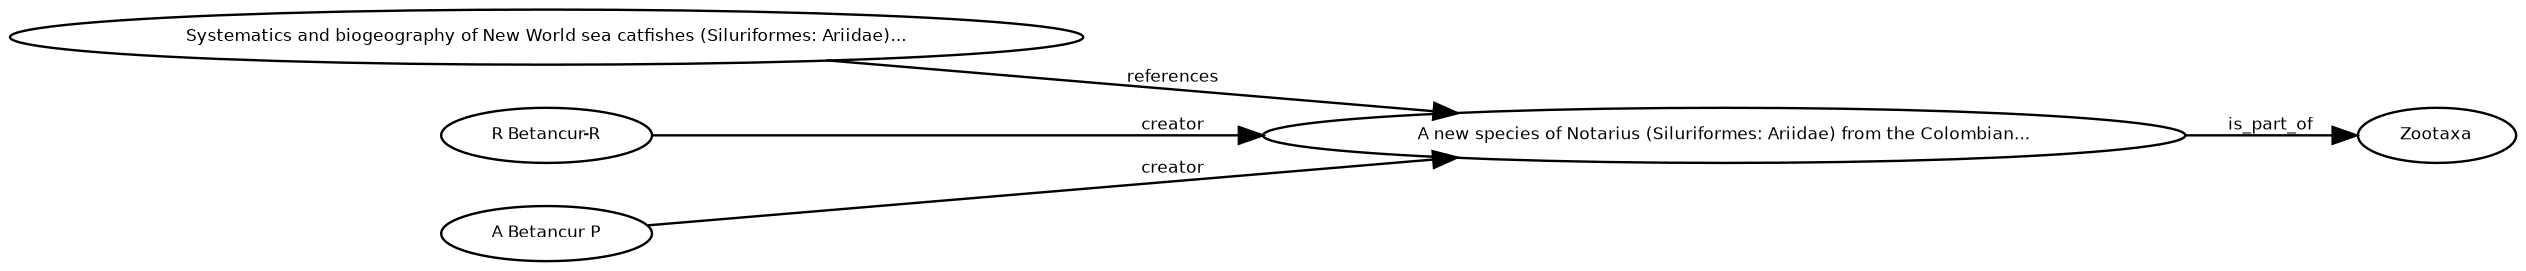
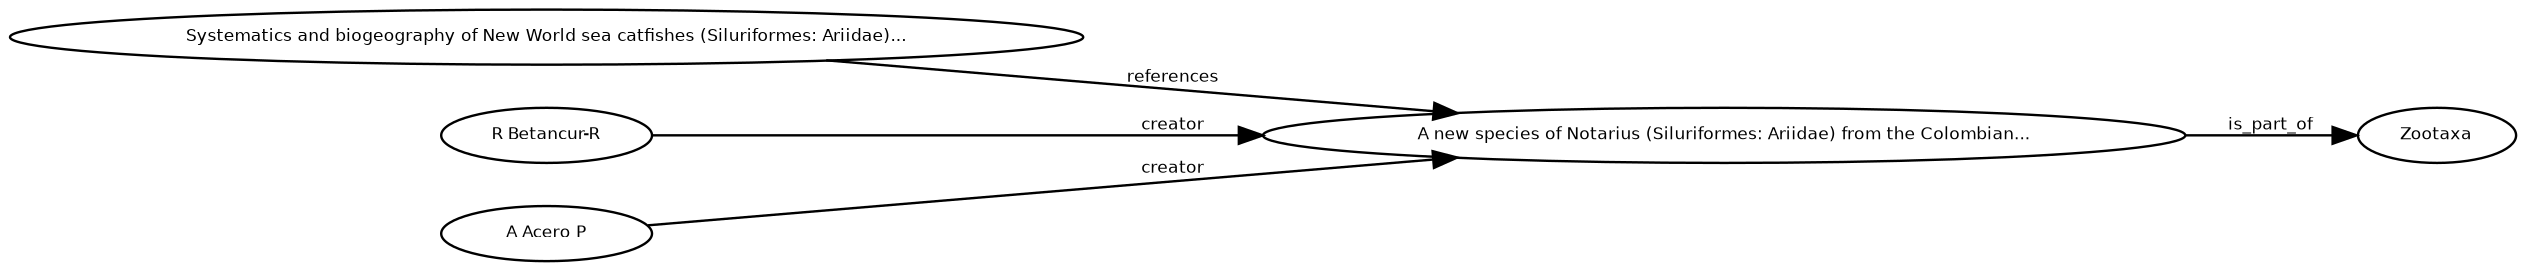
node "A Betancur P": label "A Betancur P" -> "A Acero P"
